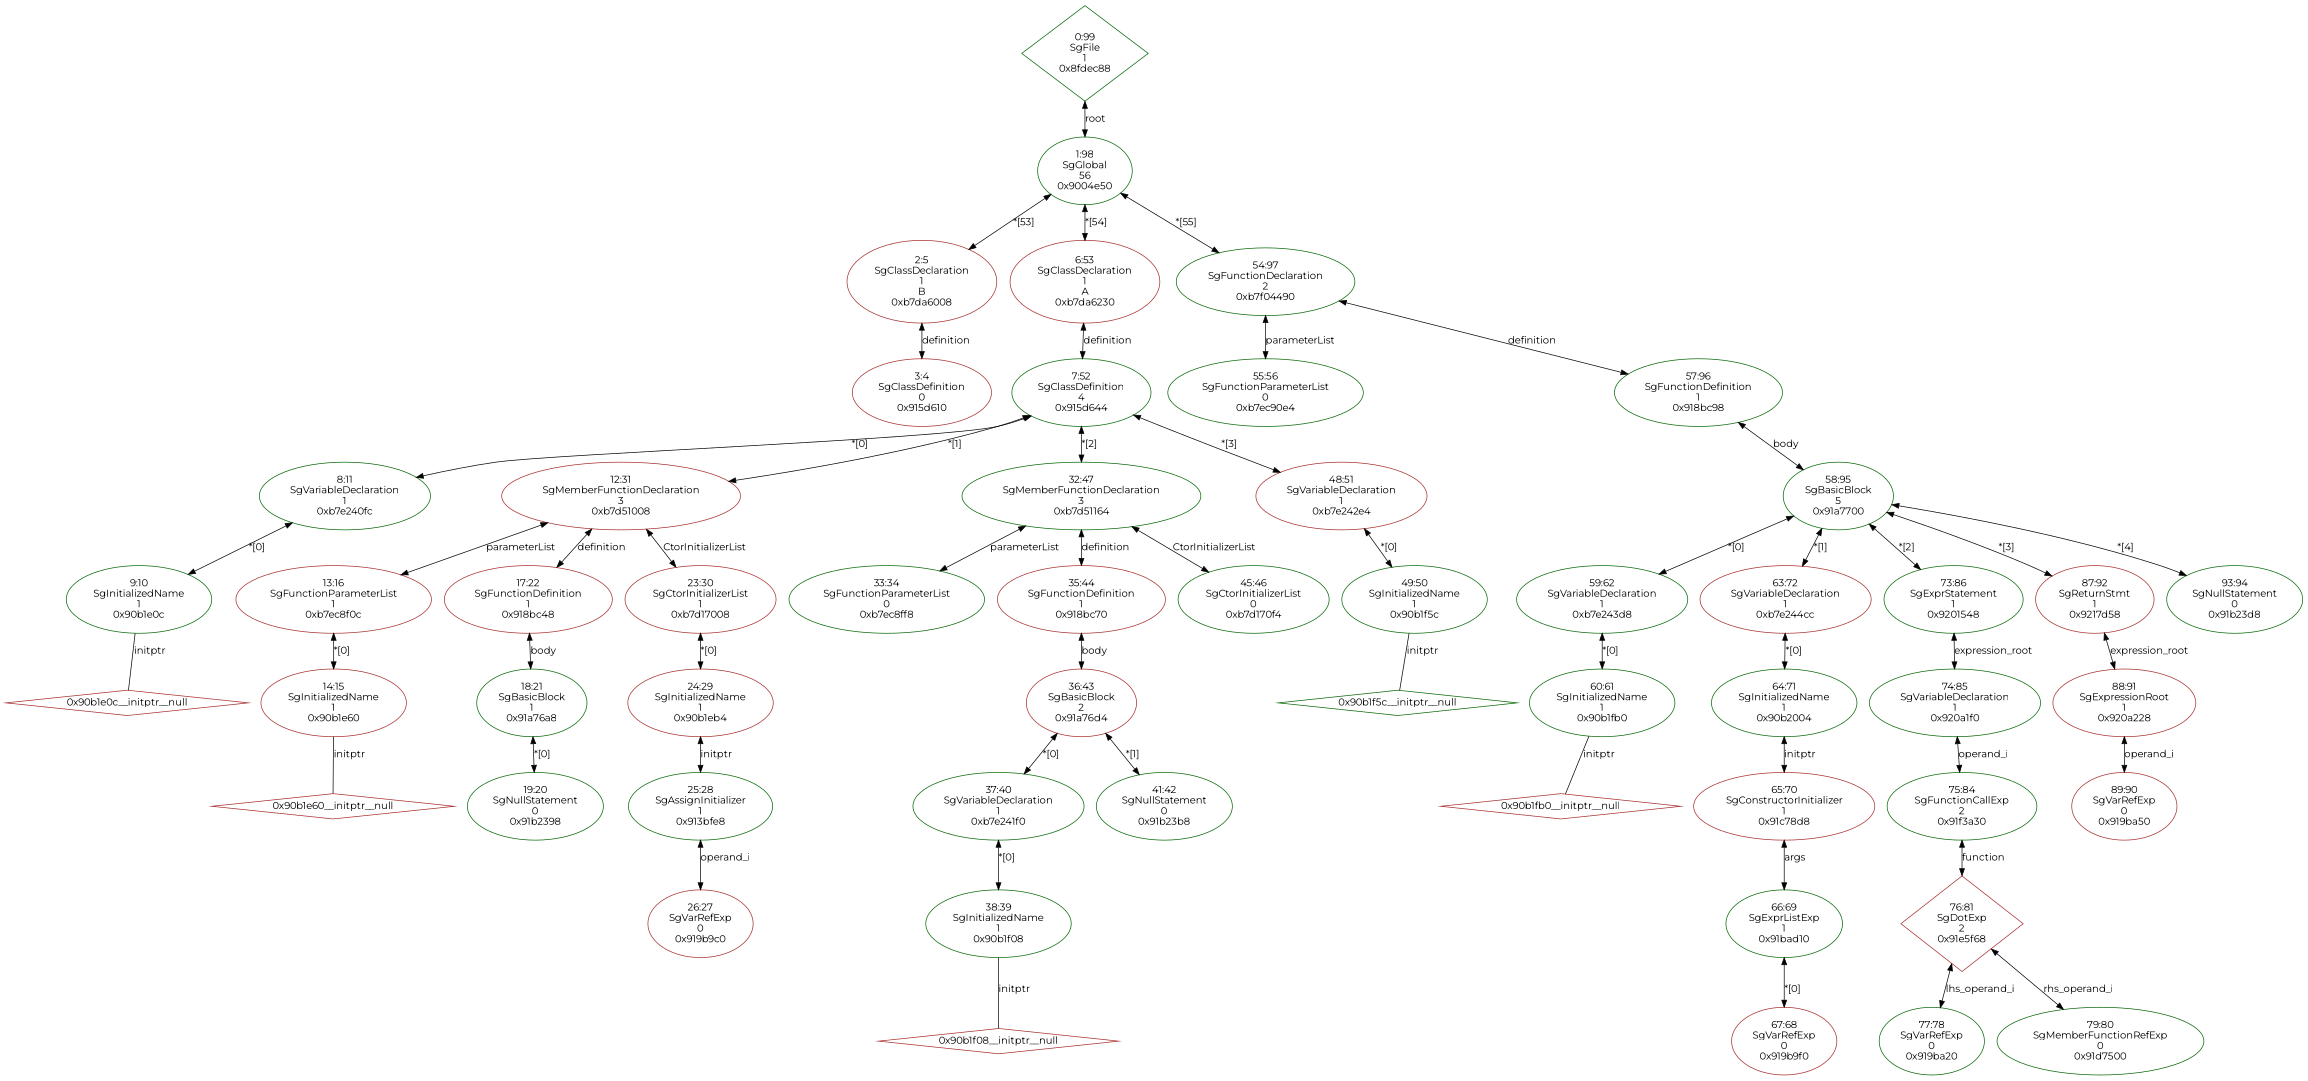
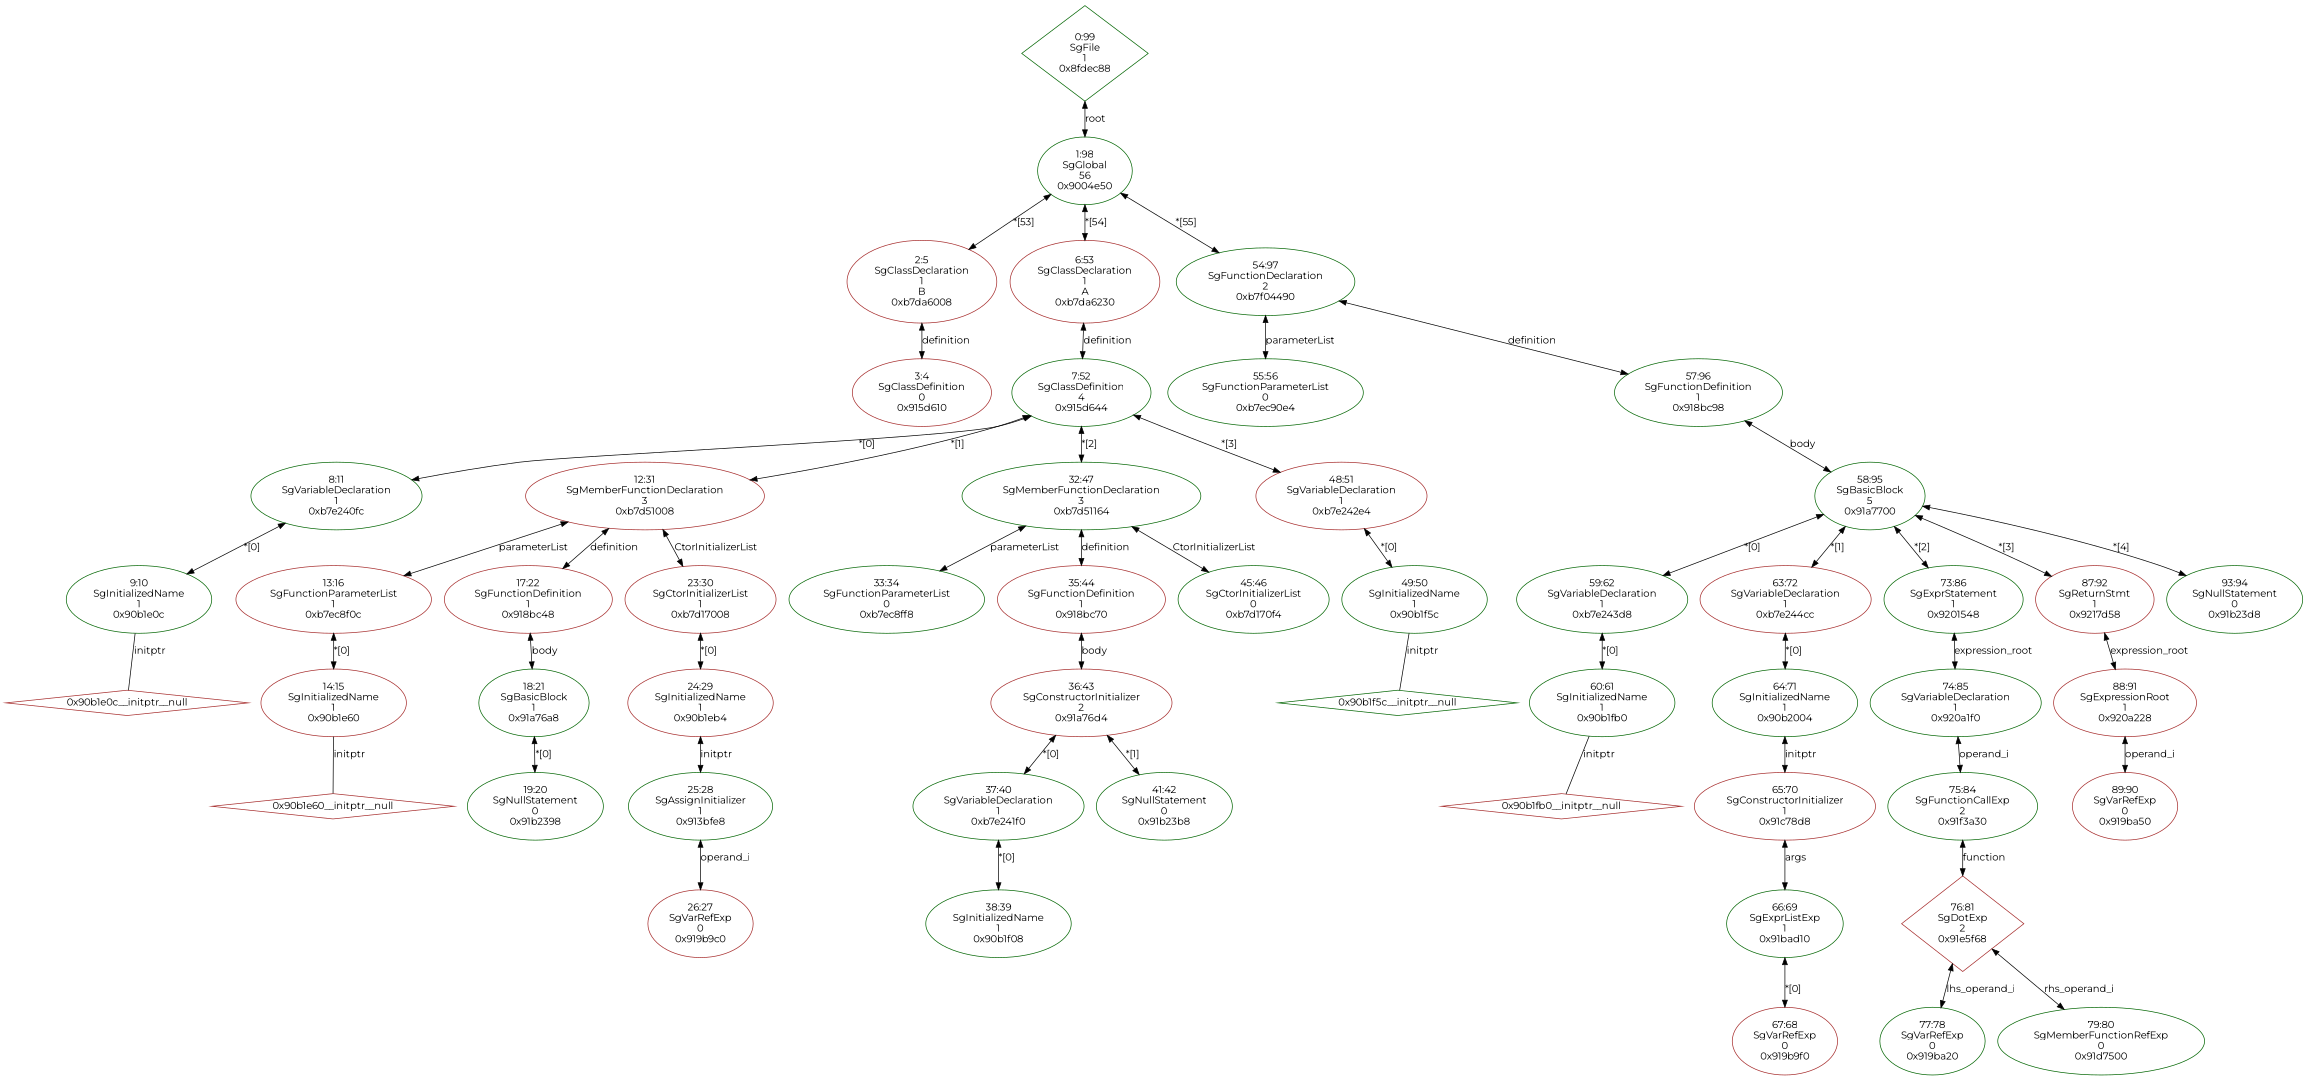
node "36:43 SgBasicBlock 2 0x91a76d4": label "36:43 SgBasicBlock 2 0x91a76d4" -> "36:43 SgConstructorInitializer 2 0x91a76d4"
node "0x90b1f08__initptr__null": removed
